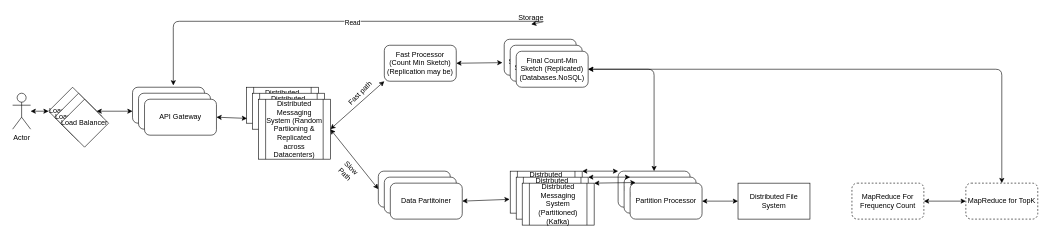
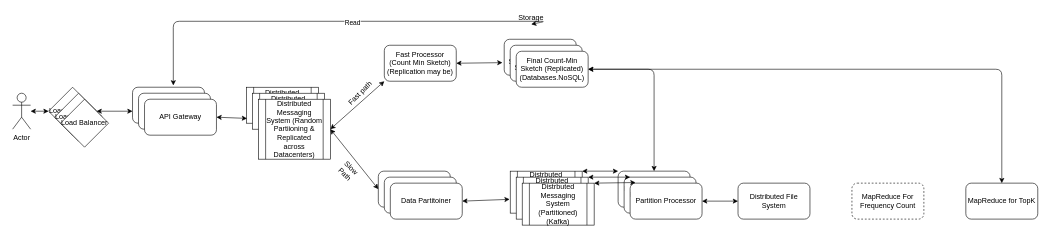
node "Distributed File System": shape rectangle -> rounded rectangle
edge "MapReduce For Frequency Count" -- "MapReduce for TopK": removed
node "MapReduce for TopK": style dashed -> solid
